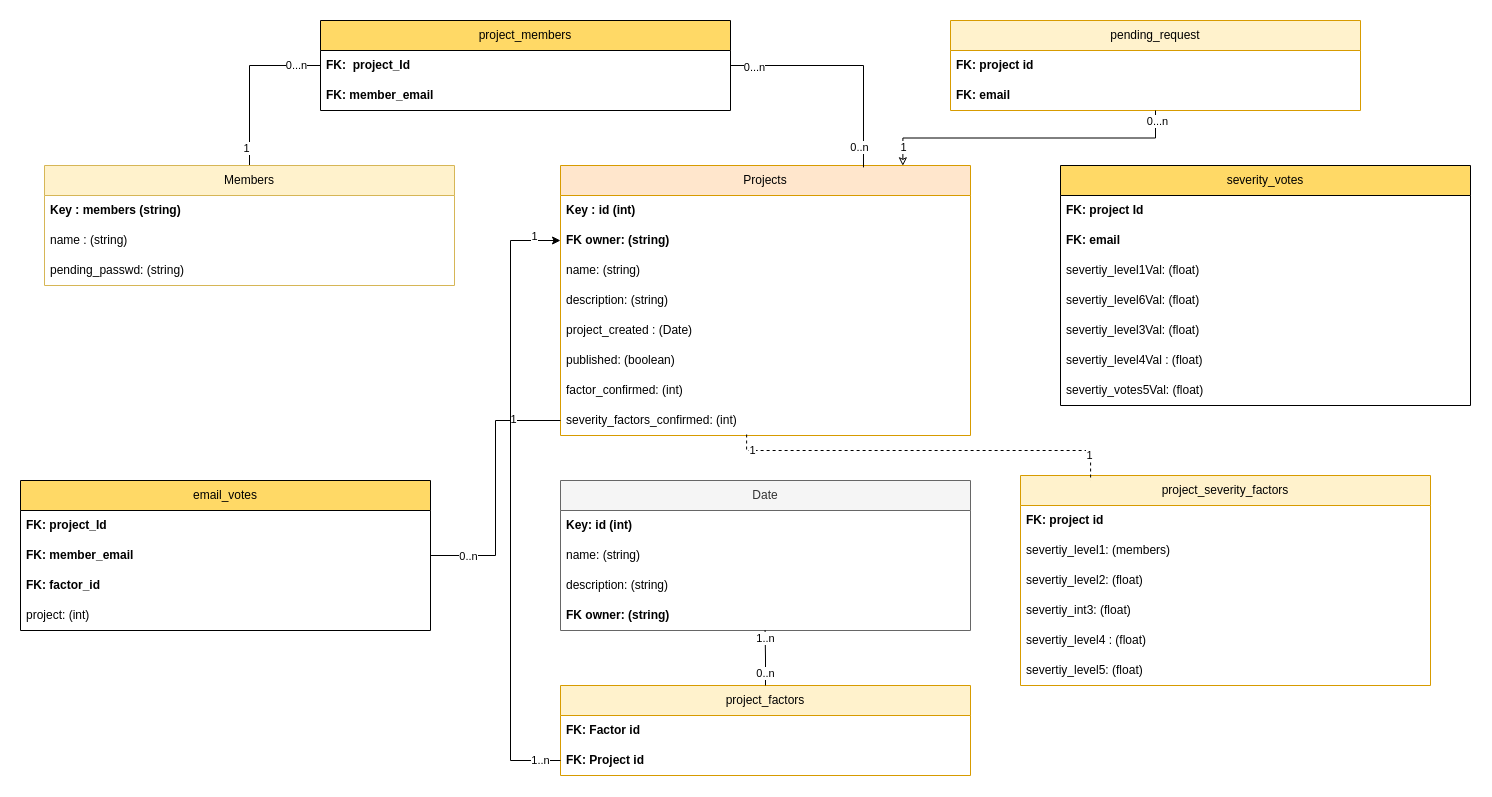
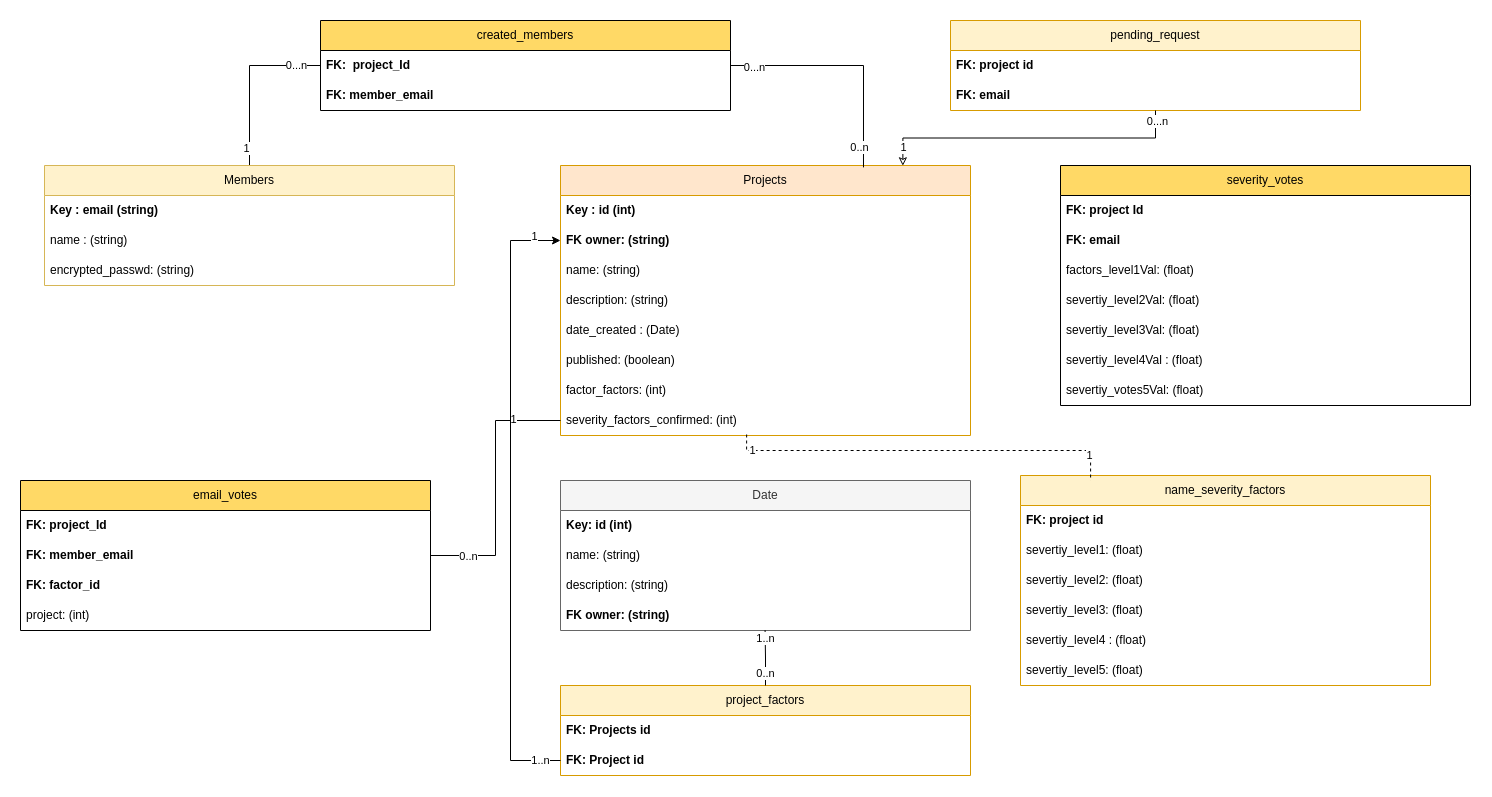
node "project_members": label "project_members" -> "created_members"
node "Key : members (string)": label "Key : members (string)" -> "Key : email (string)"
node "pending_passwd: (string)": label "pending_passwd: (string)" -> "encrypted_passwd: (string)"
node "severtiy_level1Val: (float)": label "severtiy_level1Val: (float)" -> "factors_level1Val: (float)"
node "severtiy_level6Val: (float)": label "severtiy_level6Val: (float)" -> "severtiy_level2Val: (float)"
node "project_created : (Date)": label "project_created : (Date)" -> "date_created : (Date)"
node "factor_confirmed: (int)": label "factor_confirmed: (int)" -> "factor_factors: (int)"
node "project_severity_factors": label "project_severity_factors" -> "name_severity_factors"
node "severtiy_level1: (members)": label "severtiy_level1: (members)" -> "severtiy_level1: (float)"
node "severtiy_int3: (float)": label "severtiy_int3: (float)" -> "severtiy_level3: (float)"
node "FK: Factor id": label "FK: Factor id" -> "FK: Projects id"
